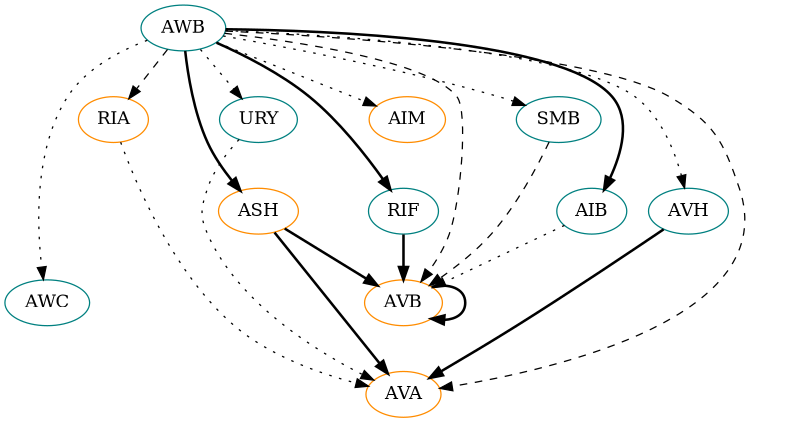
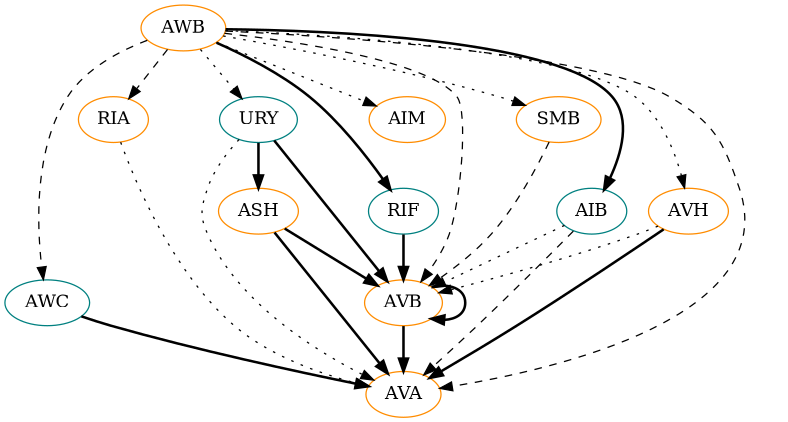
node "AWB": color teal -> darkorange
edge "AWB" -> "ASH": now "URY" -> "ASH"
node "SMB": color teal -> darkorange
edge "AWB" -> "AWC": style dotted -> dashed
edge "URY" -> "AVB": added
node "AVH": color teal -> darkorange
edge "AVH" -> "AVB": added
edge "AIB" -> "AVA": added
edge "AVB" -> "AVA": added
edge "AWC" -> "AVA": added
